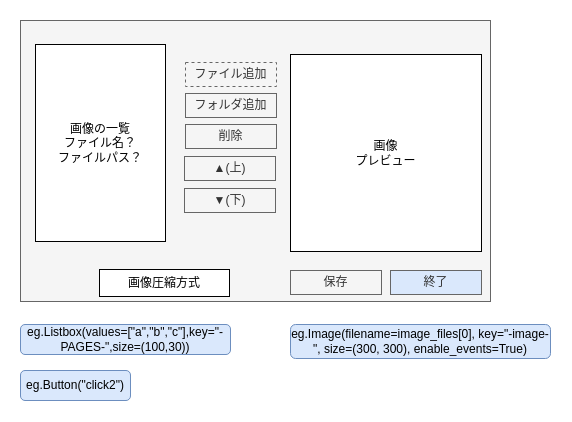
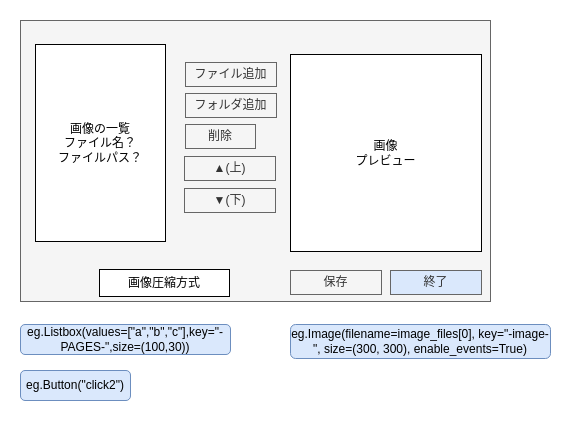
node "ファイル追加": style dashed -> solid
node "削除": size 91x24 -> 70x24
